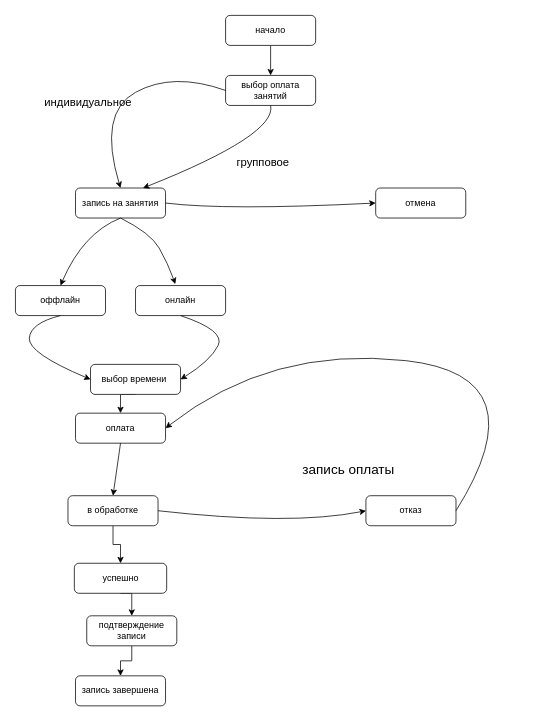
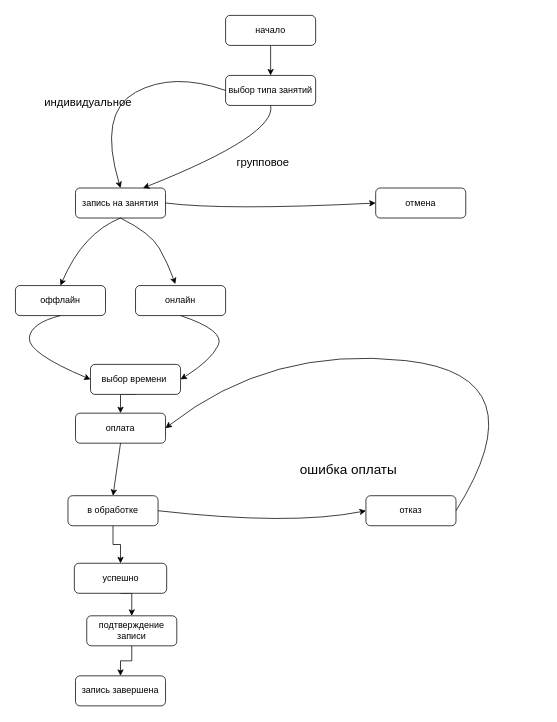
node "выбор оплата занятий": label "выбор оплата занятий" -> "выбор типа занятий"
node "запись оплаты": label "запись оплаты" -> "ошибка оплаты"
